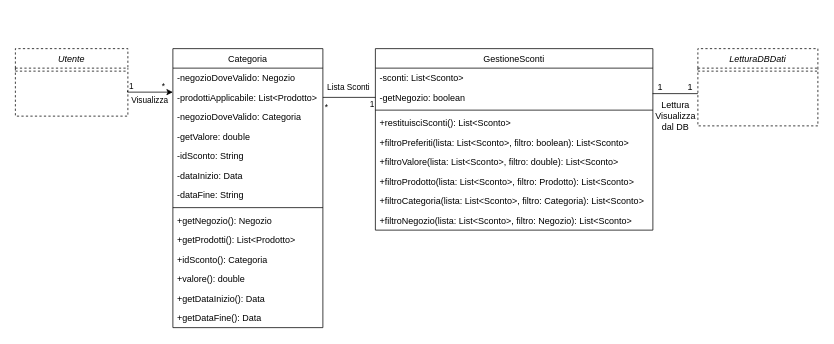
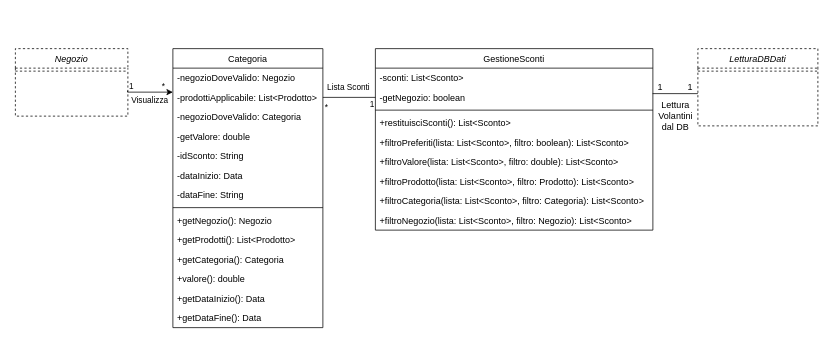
node "Utente": label "Utente" -> "Negozio"
node "Lettura Visualizza dal DB": label "Lettura Visualizza dal DB" -> "Lettura Volantini dal DB"
node "+idSconto(): Categoria": label "+idSconto(): Categoria" -> "+getCategoria(): Categoria"
